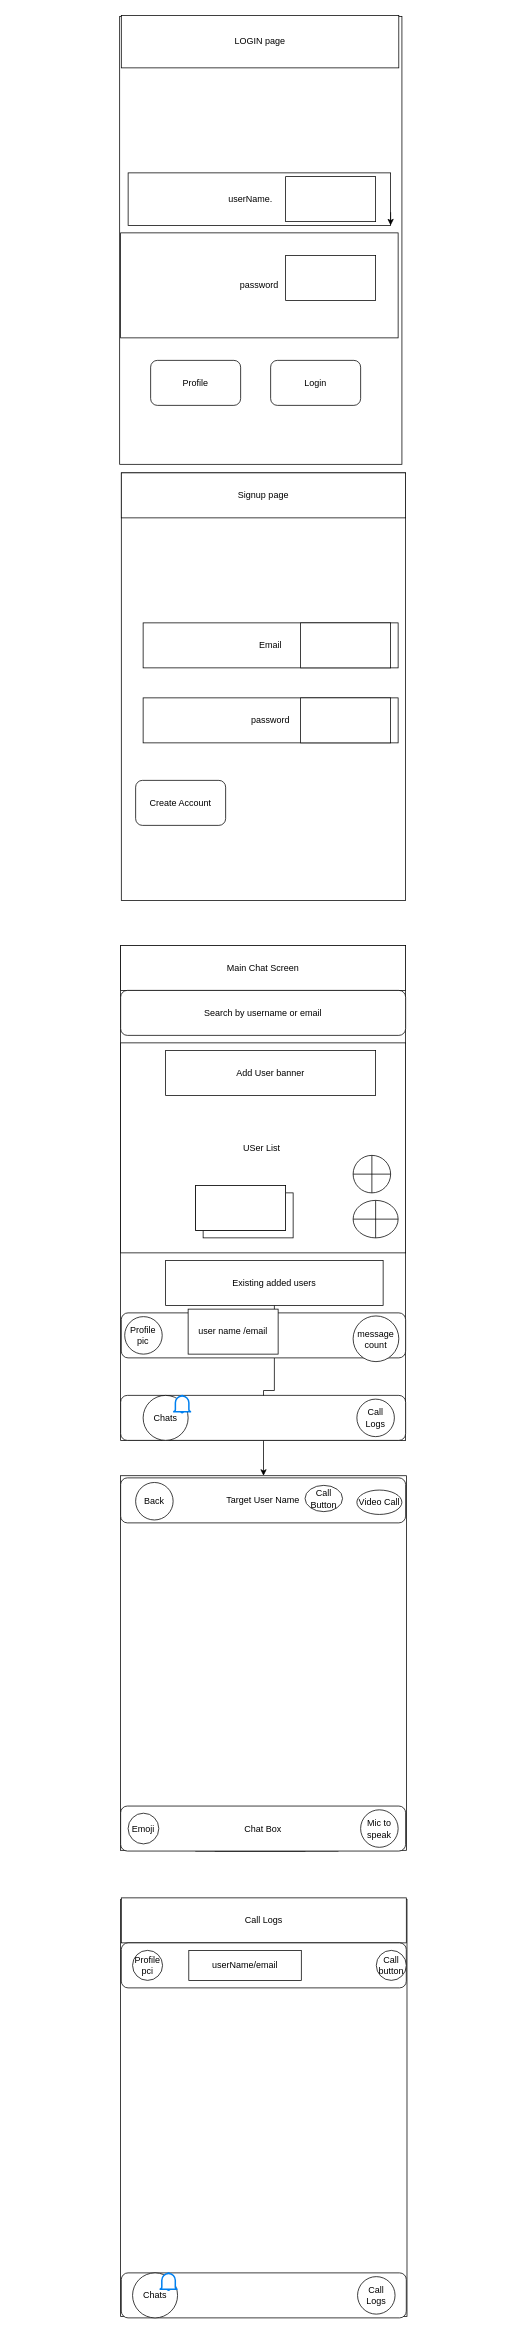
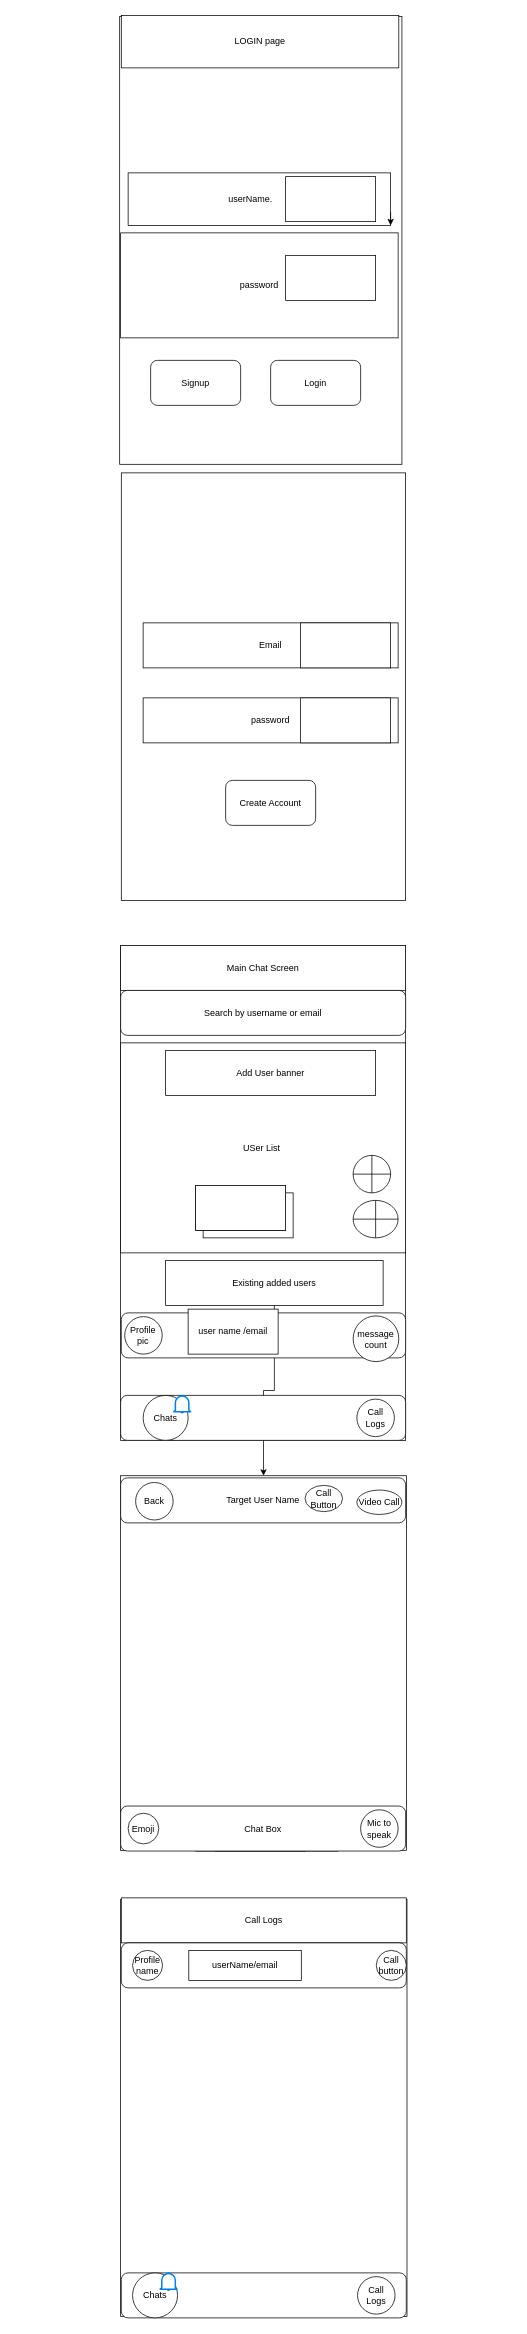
node "Profile": label "Profile" -> "Signup"
node "Signup page": removed
node "Create Account": moved (180, 803) -> (270, 803)
node "Profile pci": label "Profile pci" -> "Profile name"
